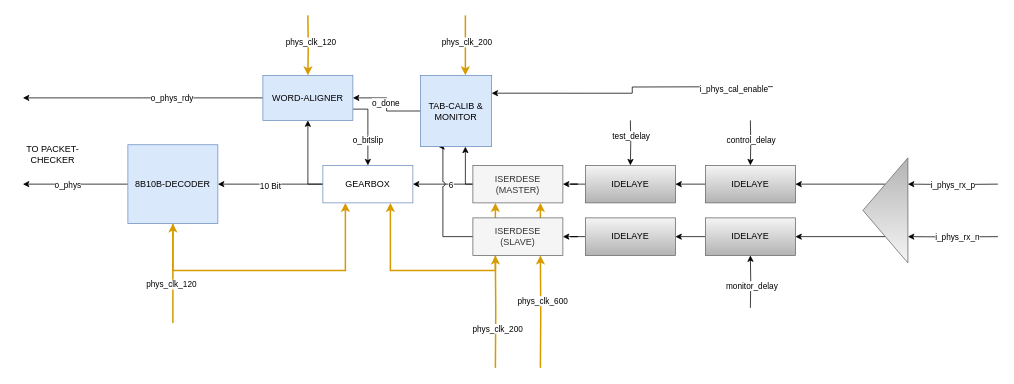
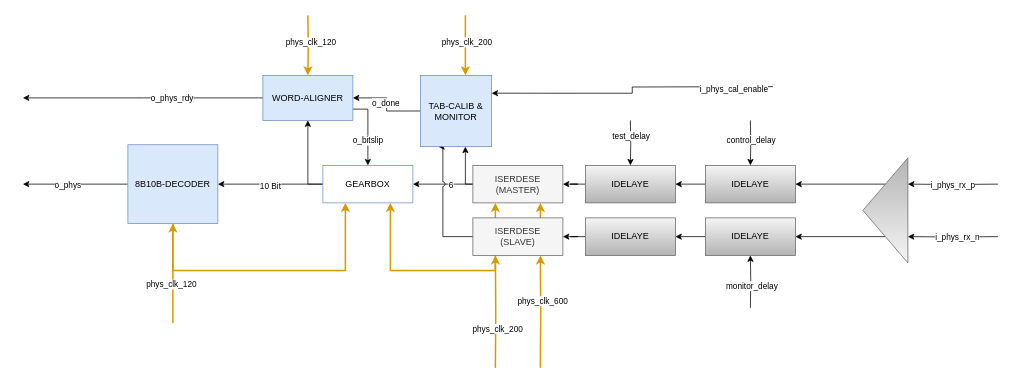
node "TO PACKET-CHECKER": removed
